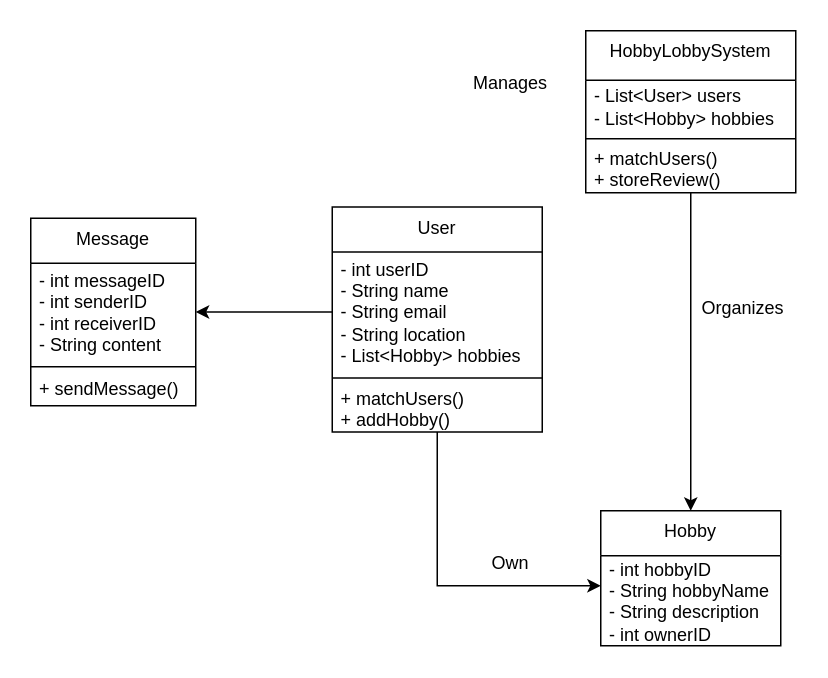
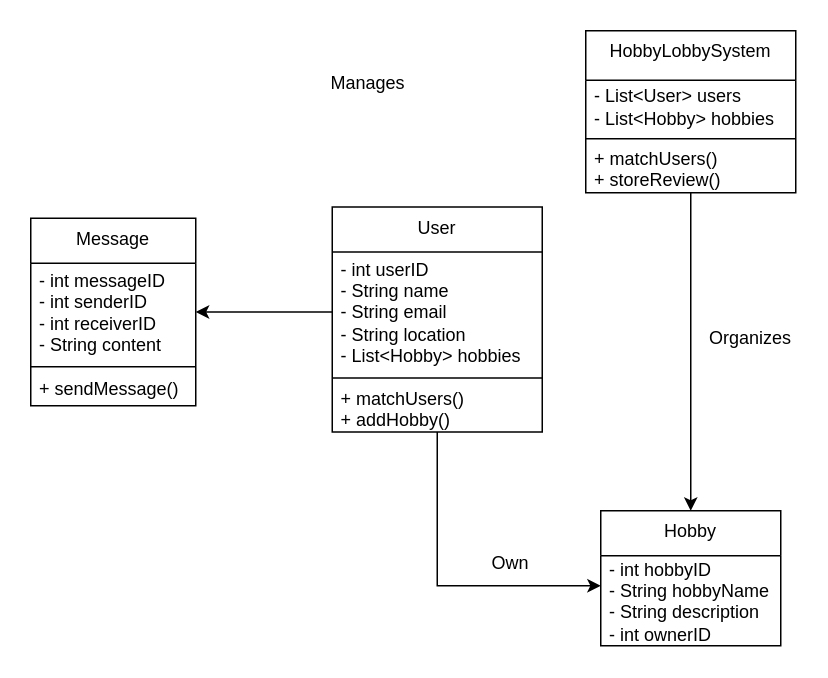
node "Manages": moved (511, 83) -> (368, 83)
node "Organizes": moved (743, 308) -> (751, 338)
